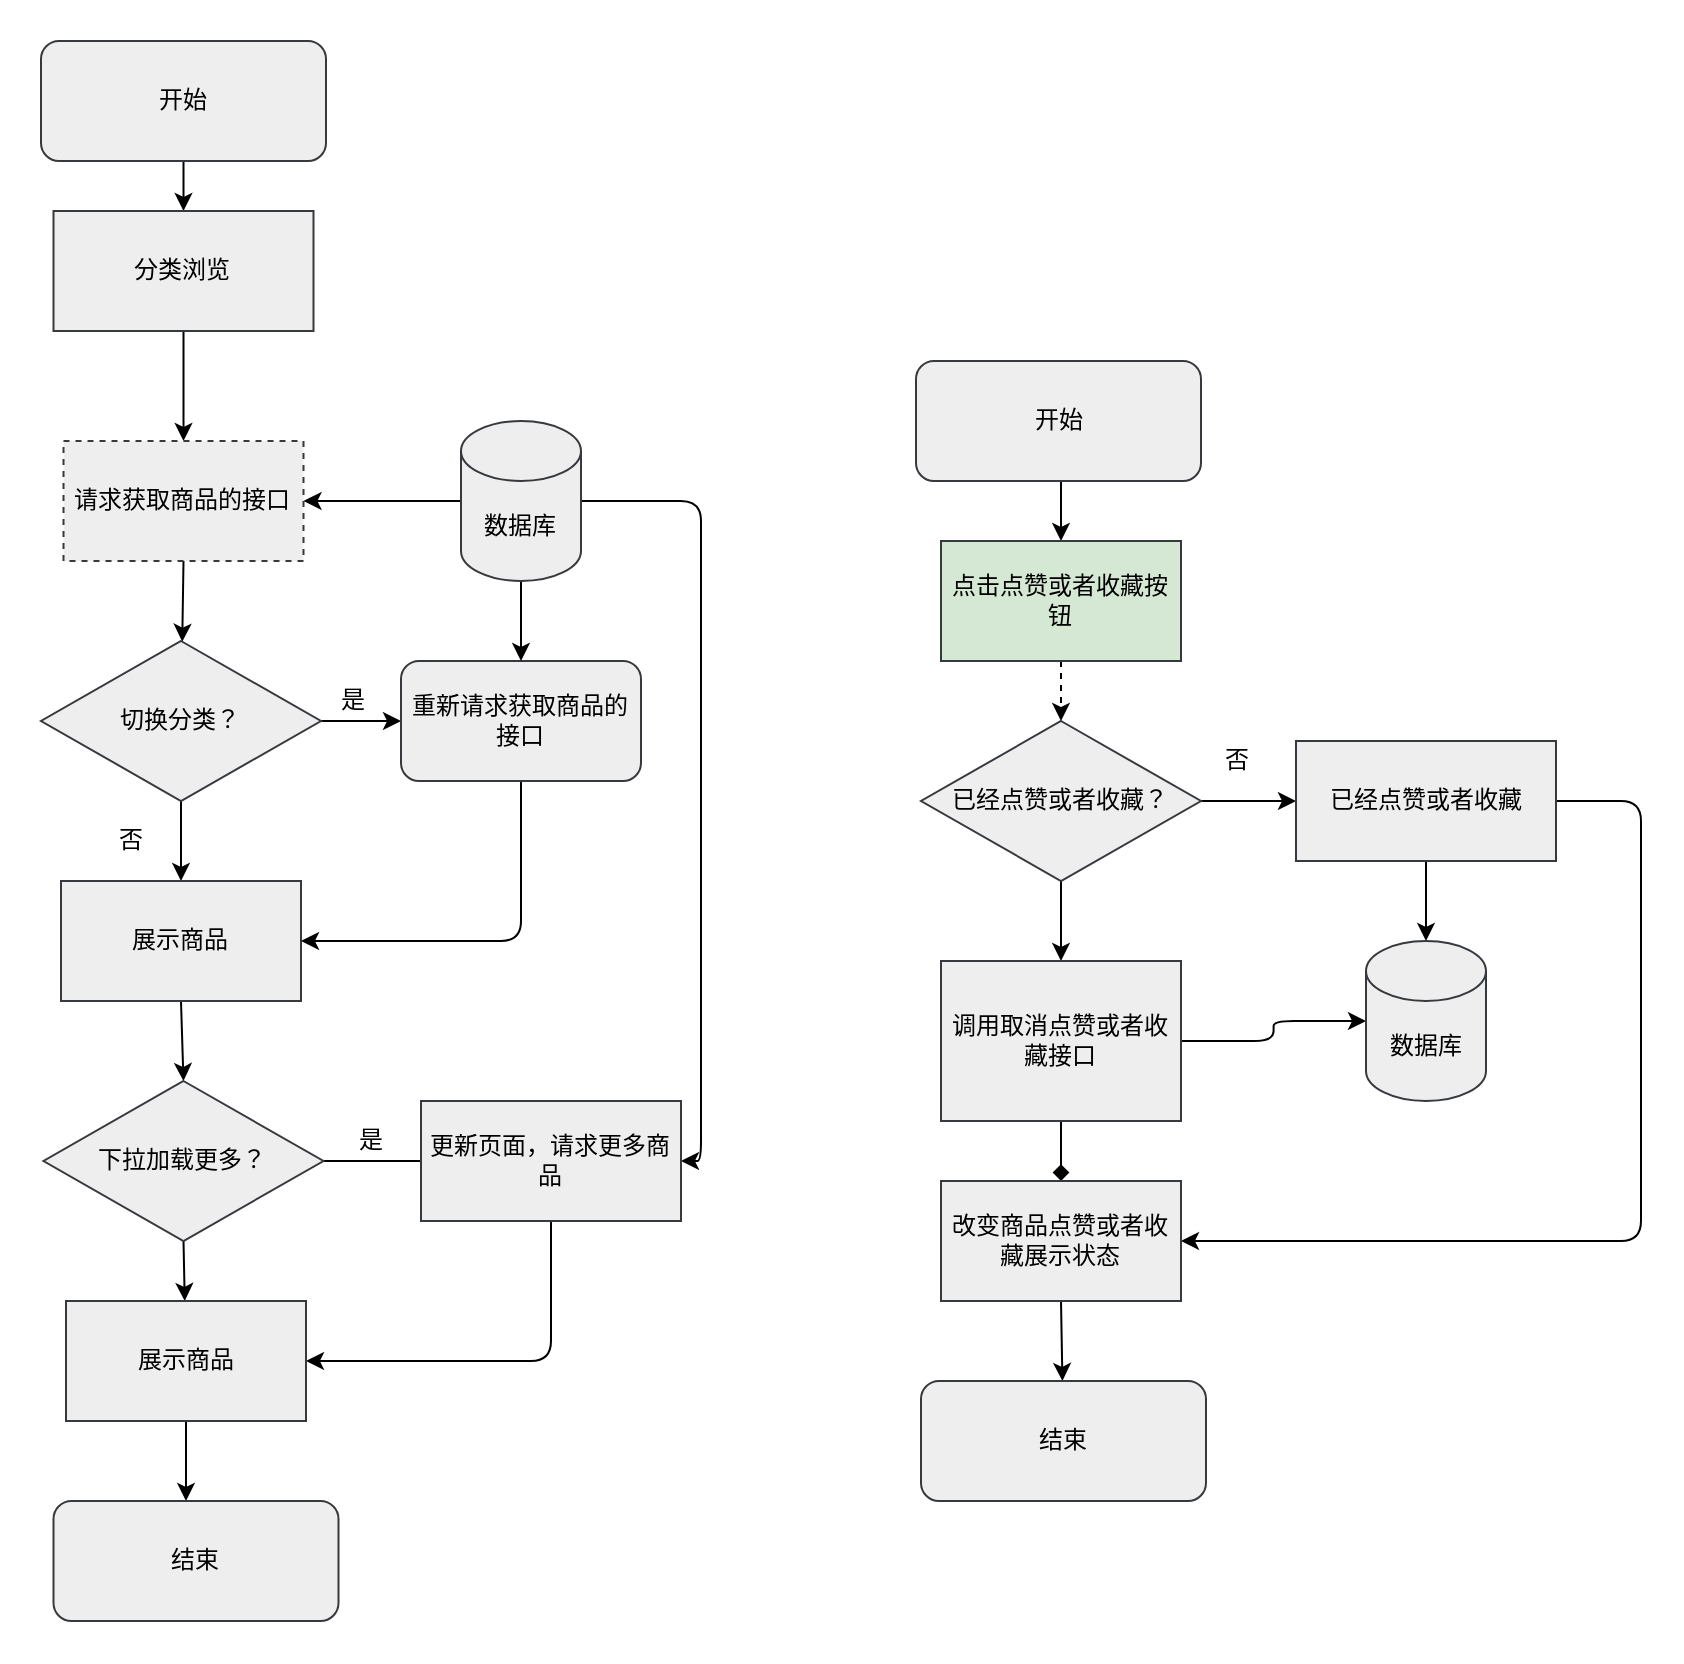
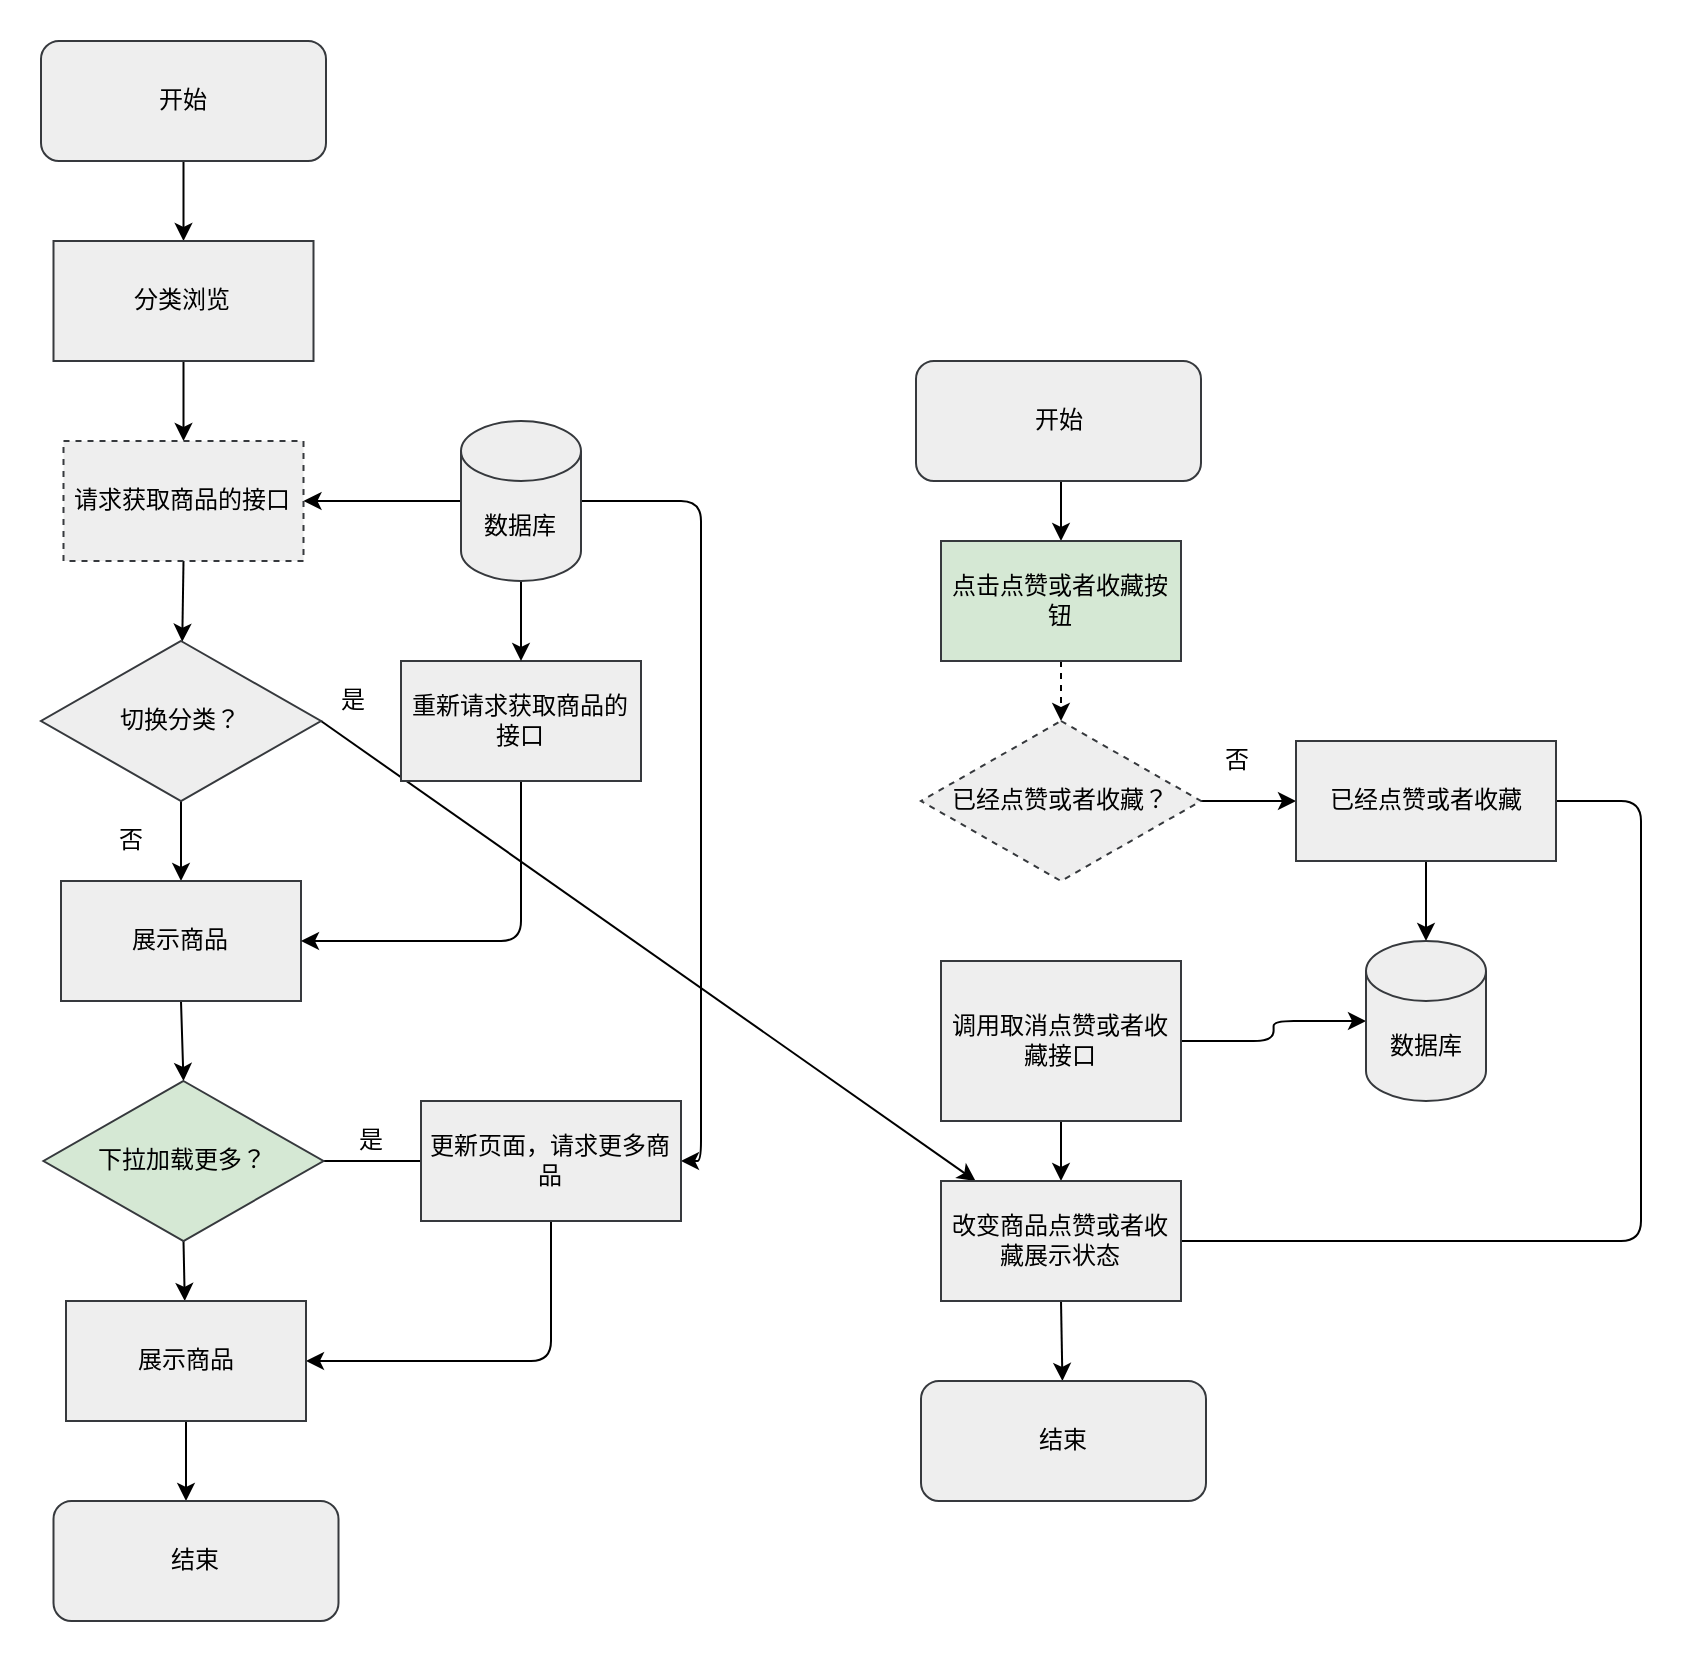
node "分类浏览": moved (184, 271) -> (184, 301)
edge "切换分类？" -> "重新请求获取商品的接口": now "切换分类？" -> "改变商品点赞或者收藏展示状态"
node "重新请求获取商品的接口": shape rounded rectangle -> rectangle
node "已经点赞或者收藏？": style solid -> dashed
edge "已经点赞或者收藏？" -> "调用取消点赞或者收藏接口": removed
node "下拉加载更多？": fillcolor #eeeeee -> #d5e8d4
edge "调用取消点赞或者收藏接口" -> "改变商品点赞或者收藏展示状态": arrowhead diamond -> classic
edge "已经点赞或者收藏" -> "改变商品点赞或者收藏展示状态": arrowhead classic -> none
